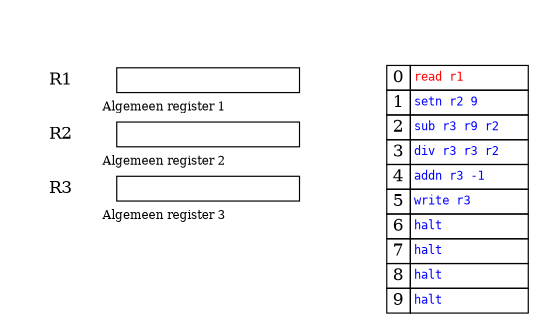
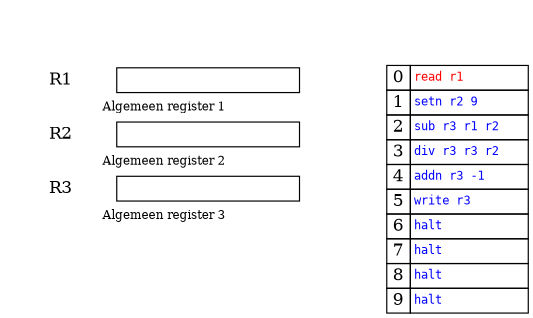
node "0": text "sub r3 r9 r2" -> "sub r3 r1 r2"
